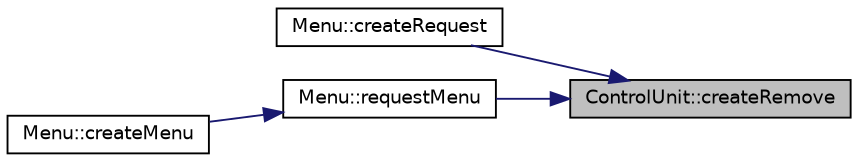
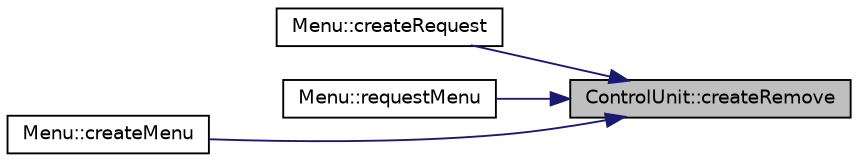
edge "Menu::createMenu" -> "Menu::requestMenu": now "Menu::createMenu" -> "ControlUnit::createRemove"
